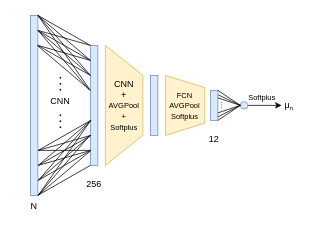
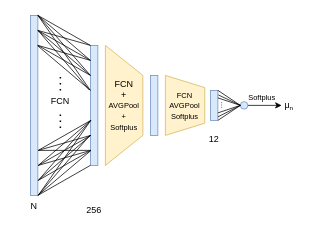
node "CNN": label "CNN" -> "FCN"
node "CNN + AVGPool + Softplus": label "CNN + AVGPool + Softplus" -> "FCN + AVGPool + Softplus"
node "256": moved (94, 184) -> (94, 210)
